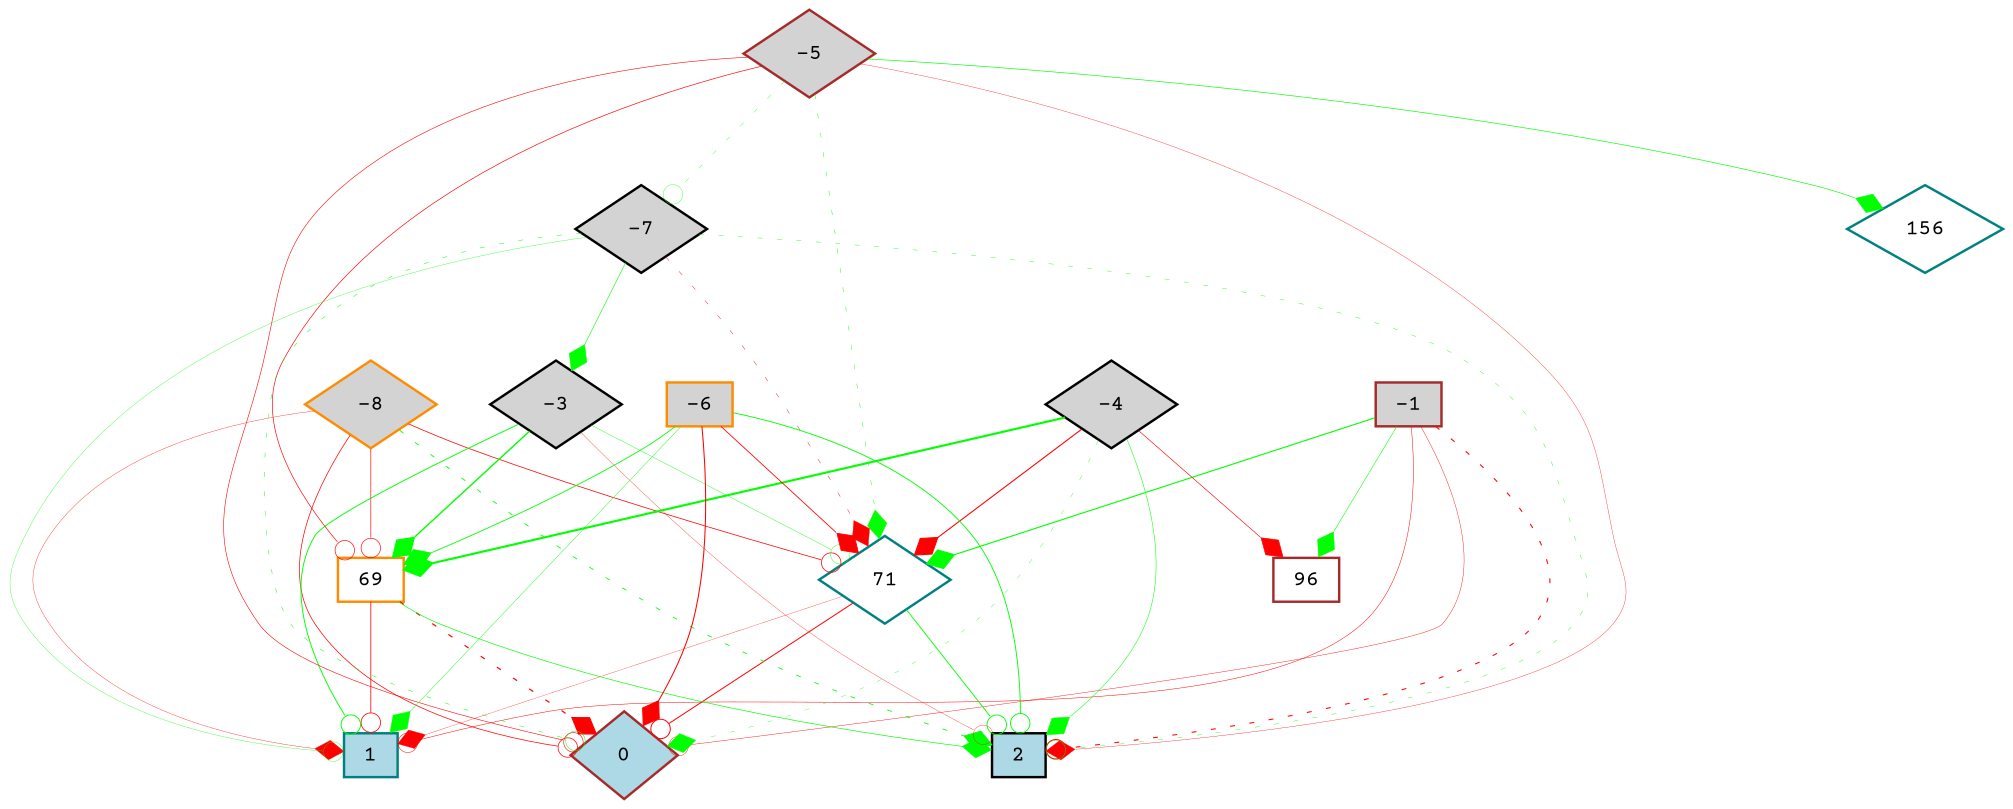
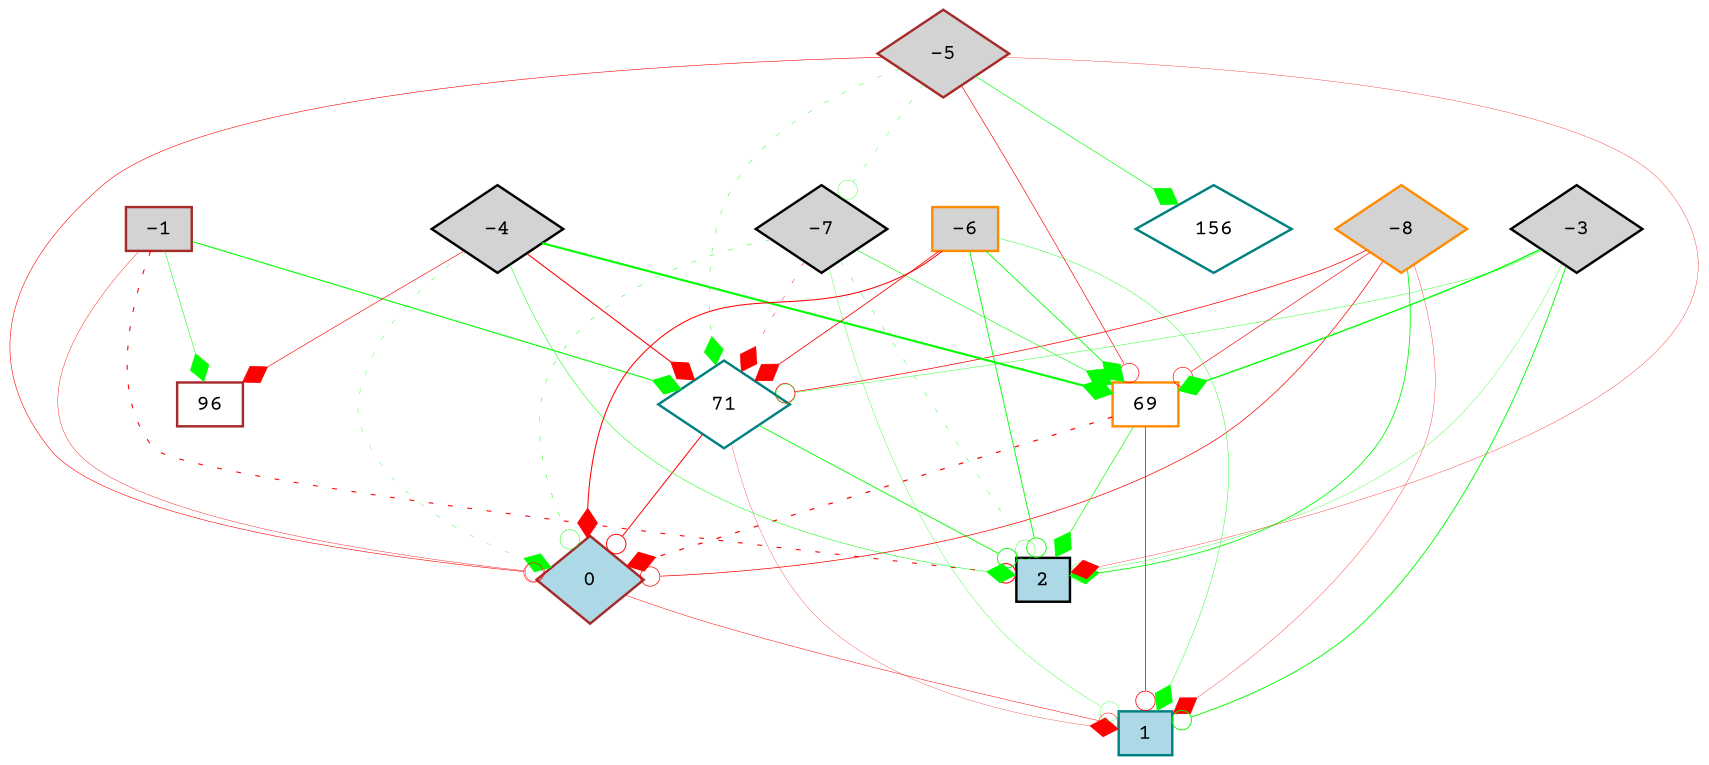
edge "-7" -> "-3": now "-7" -> "69"
edge "-3" -> "2": color red -> green
edge "-8" -> "2": style dotted -> bold
edge "-1" -> "1": now "0" -> "1"
